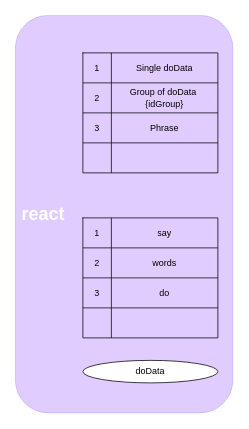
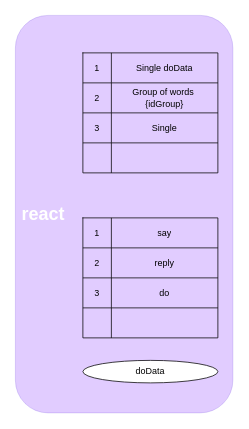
node "Group of doData {idGroup}": label "Group of doData {idGroup}" -> "Group of words {idGroup}"
node "Phrase": label "Phrase" -> "Single"
node "words": label "words" -> "reply"
